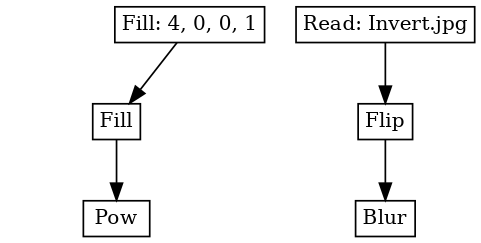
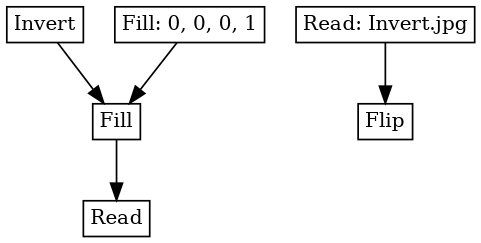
node "Invert": added
node "Fill: 4, 0, 0, 1": label "Fill: 4, 0, 0, 1" -> "Fill: 0, 0, 0, 1"
node "Pow": label "Pow" -> "Read"
node "Blur": removed
